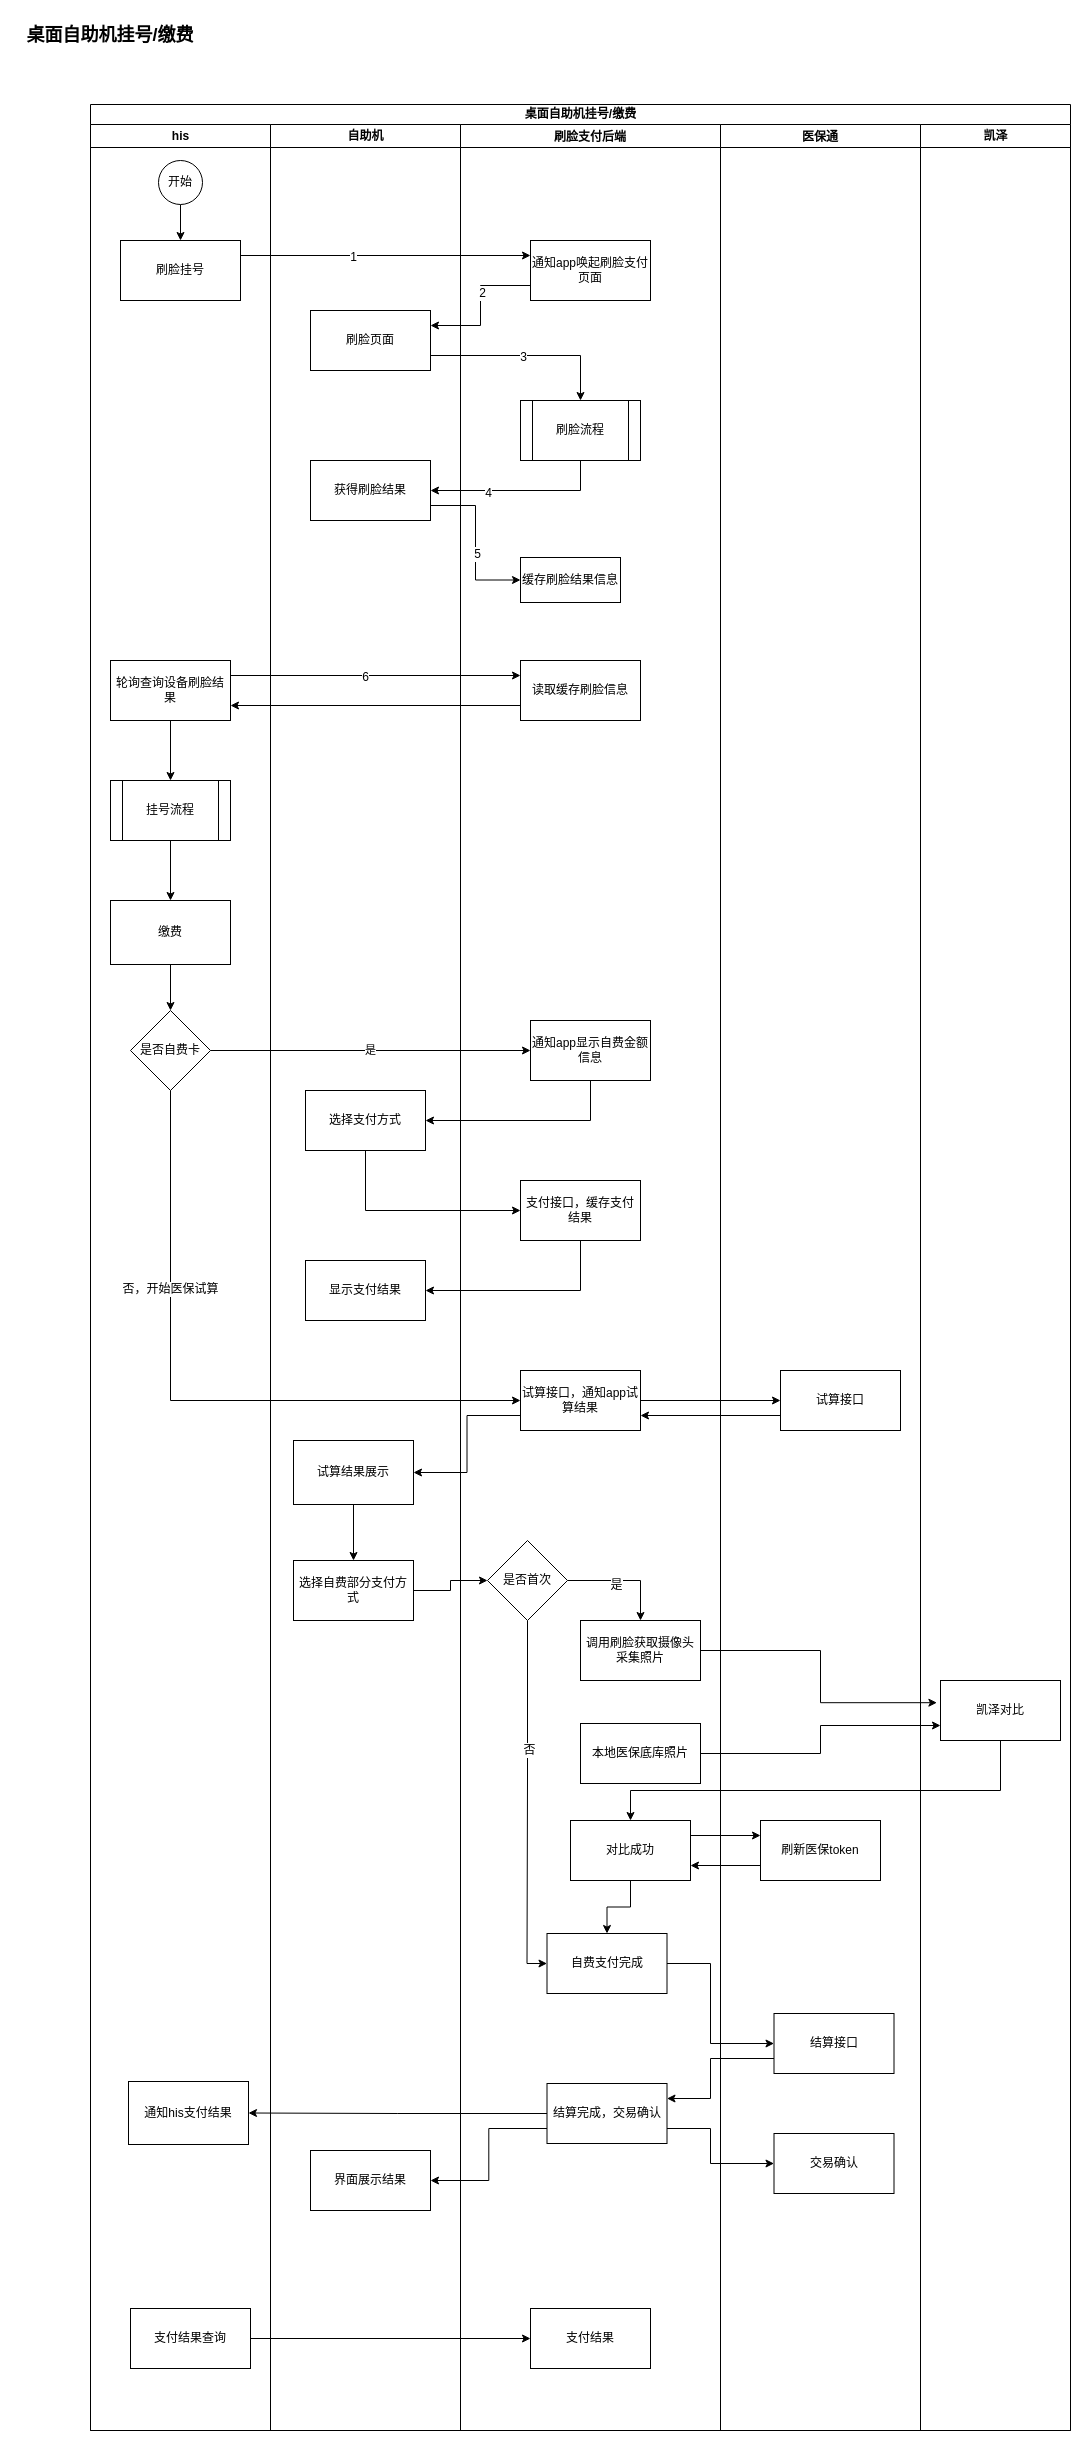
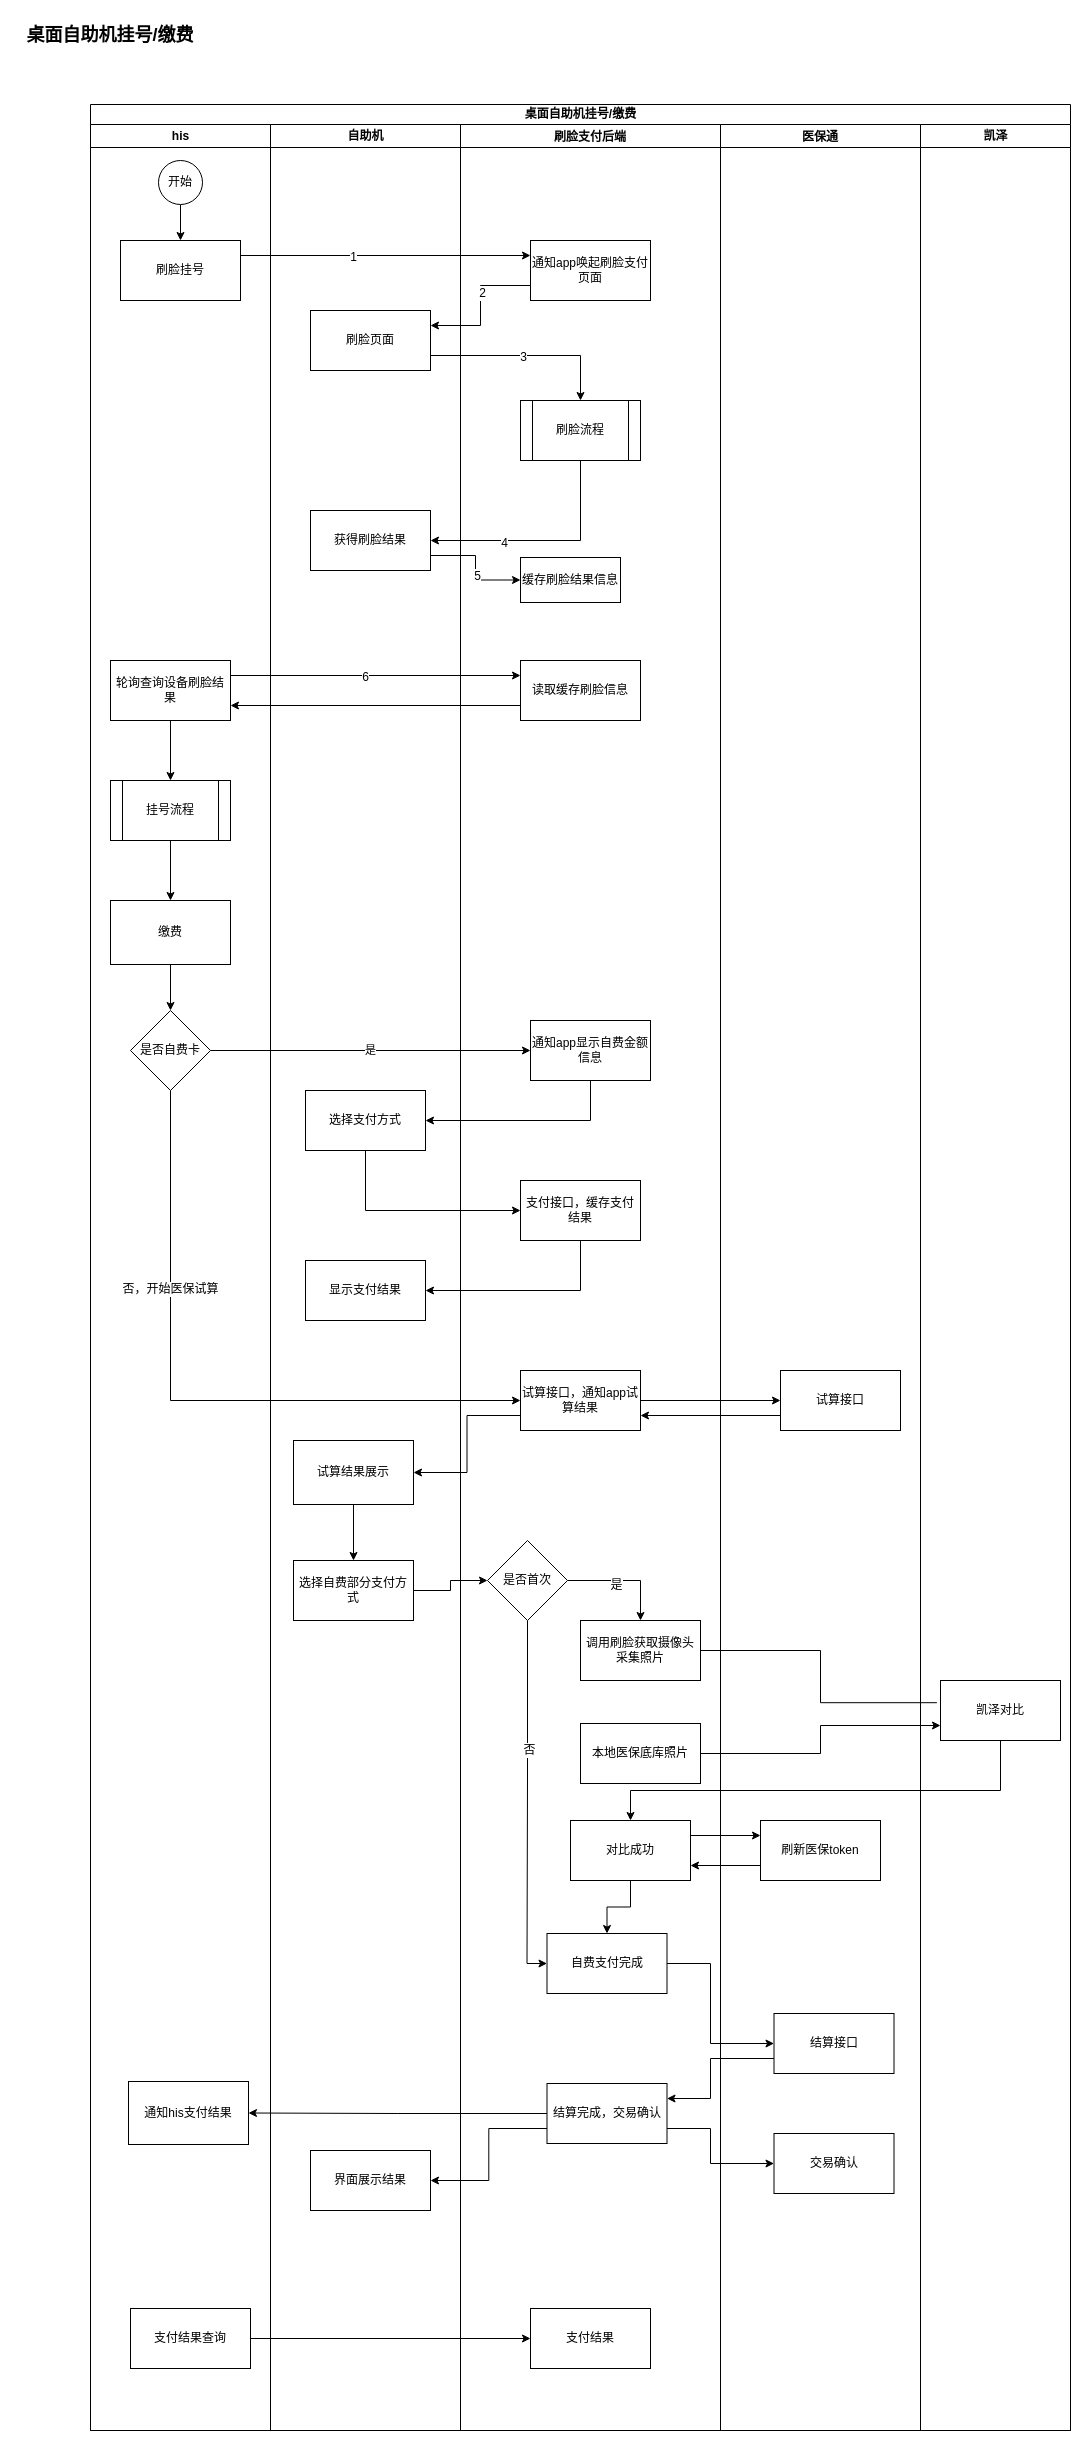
node "获得刷脸结果": moved (371, 491) -> (371, 541)
edge "调用刷脸获取摄像头采集照片" -> "凯泽对比": arrowhead classic -> none
